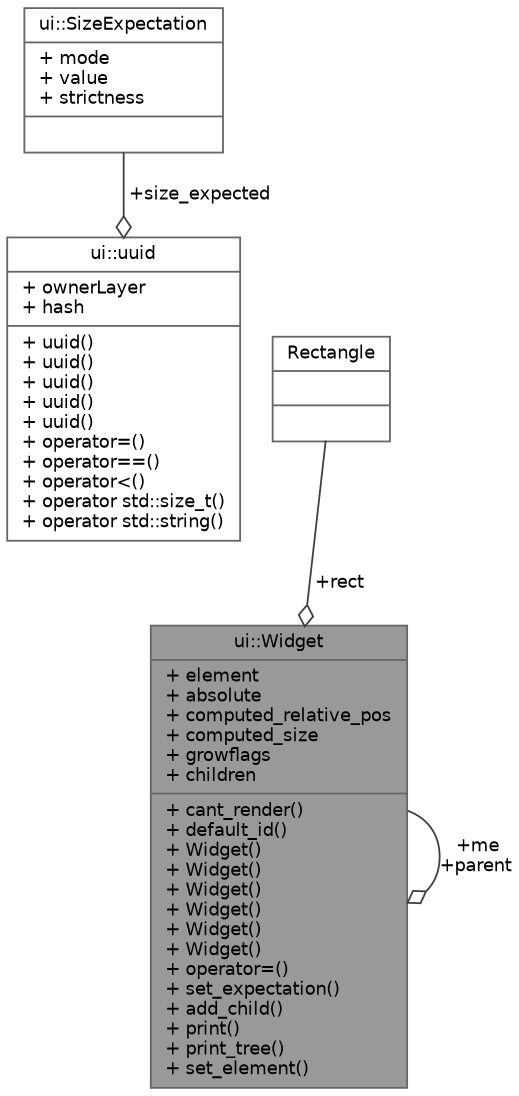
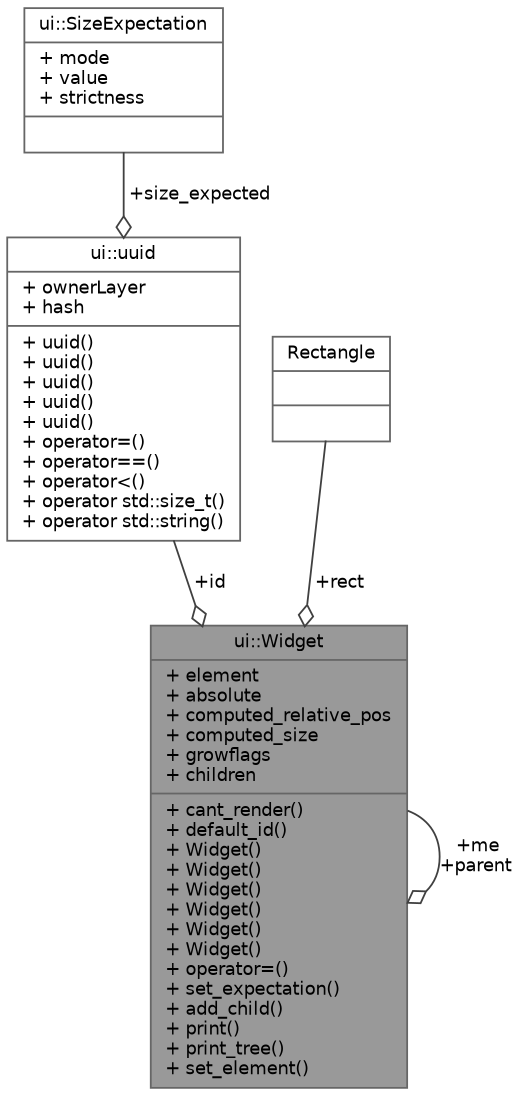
edge "ui::uuid" -> "ui::Widget": added, label "+id"
